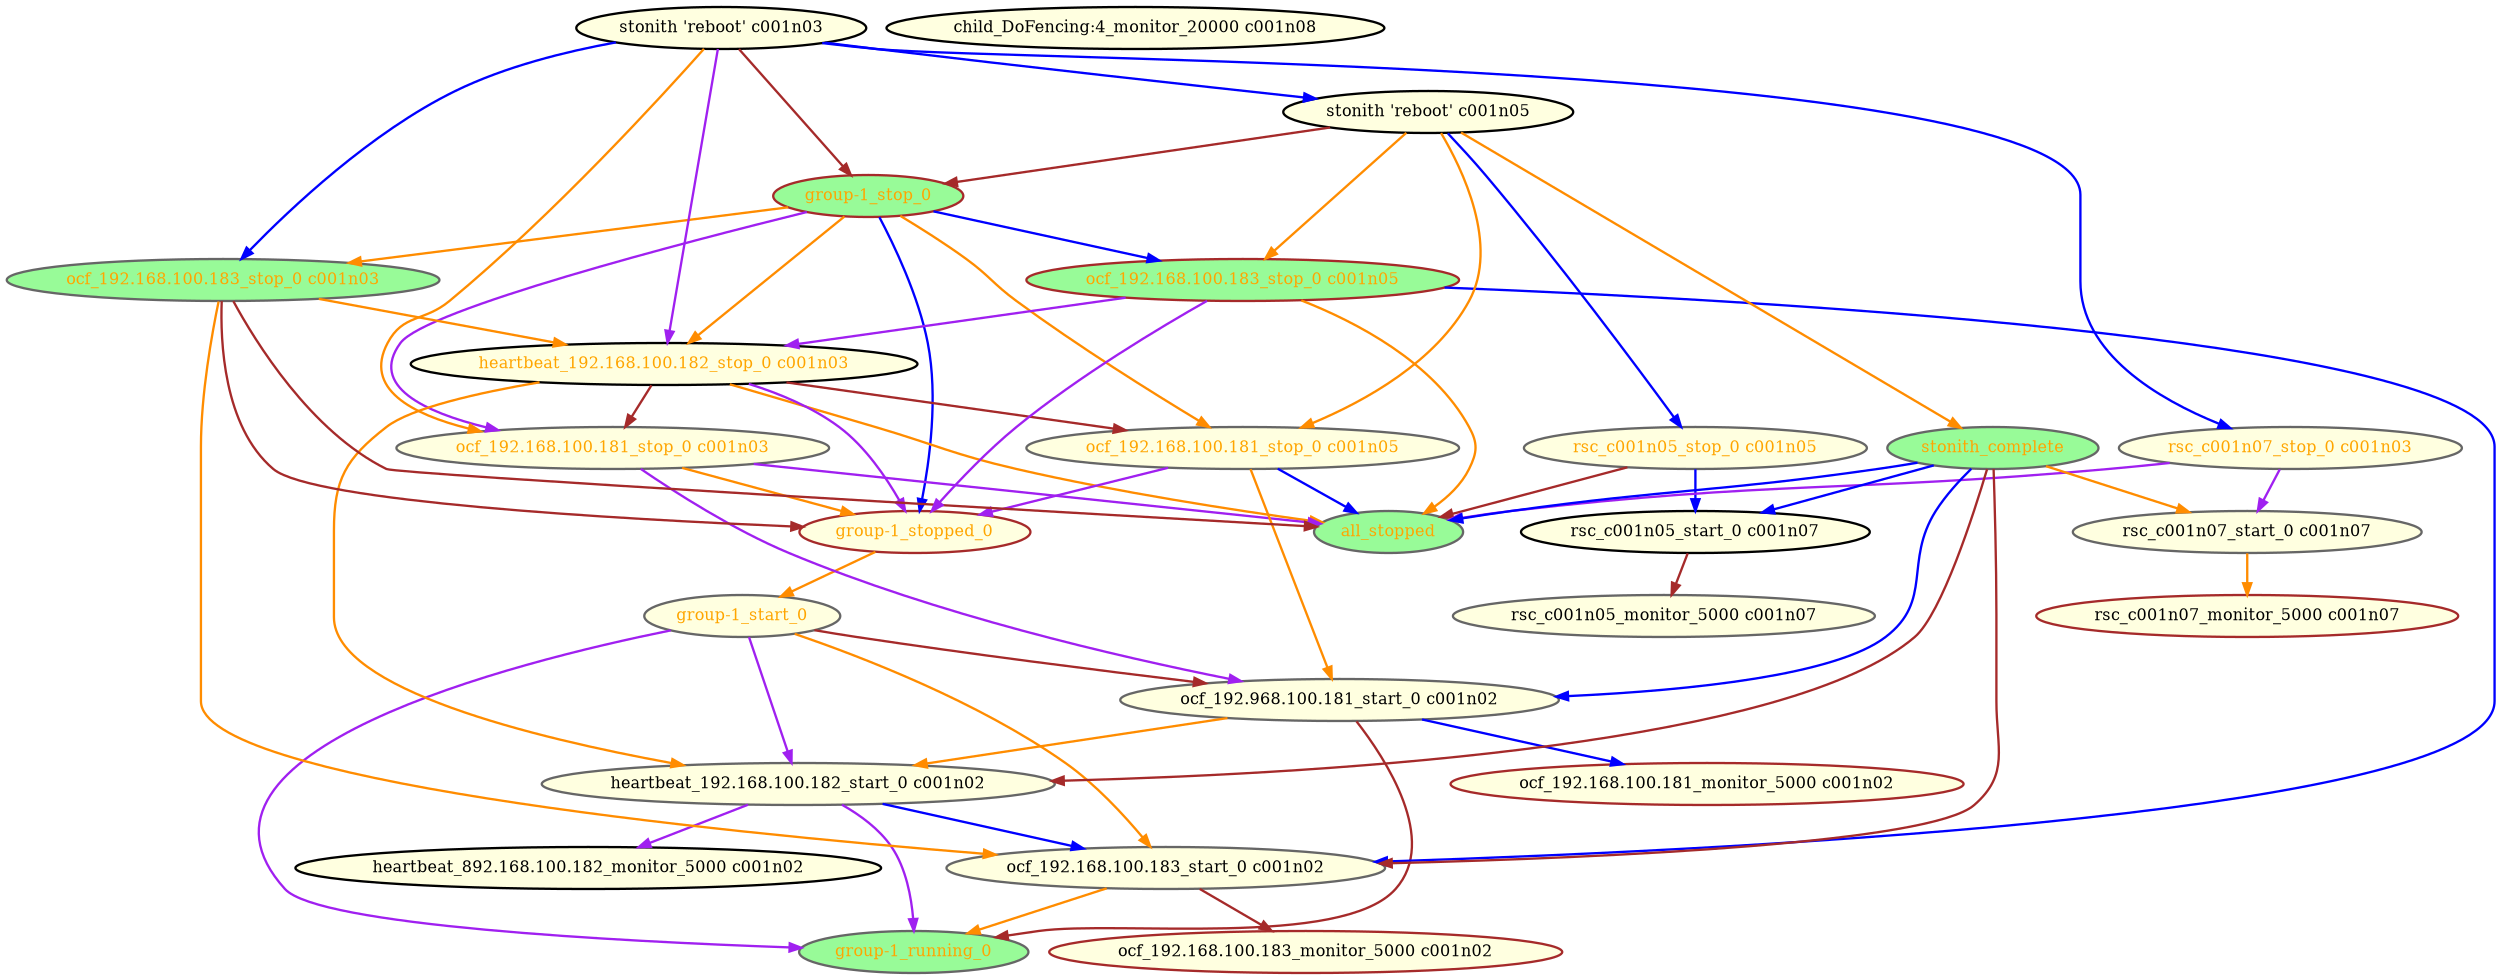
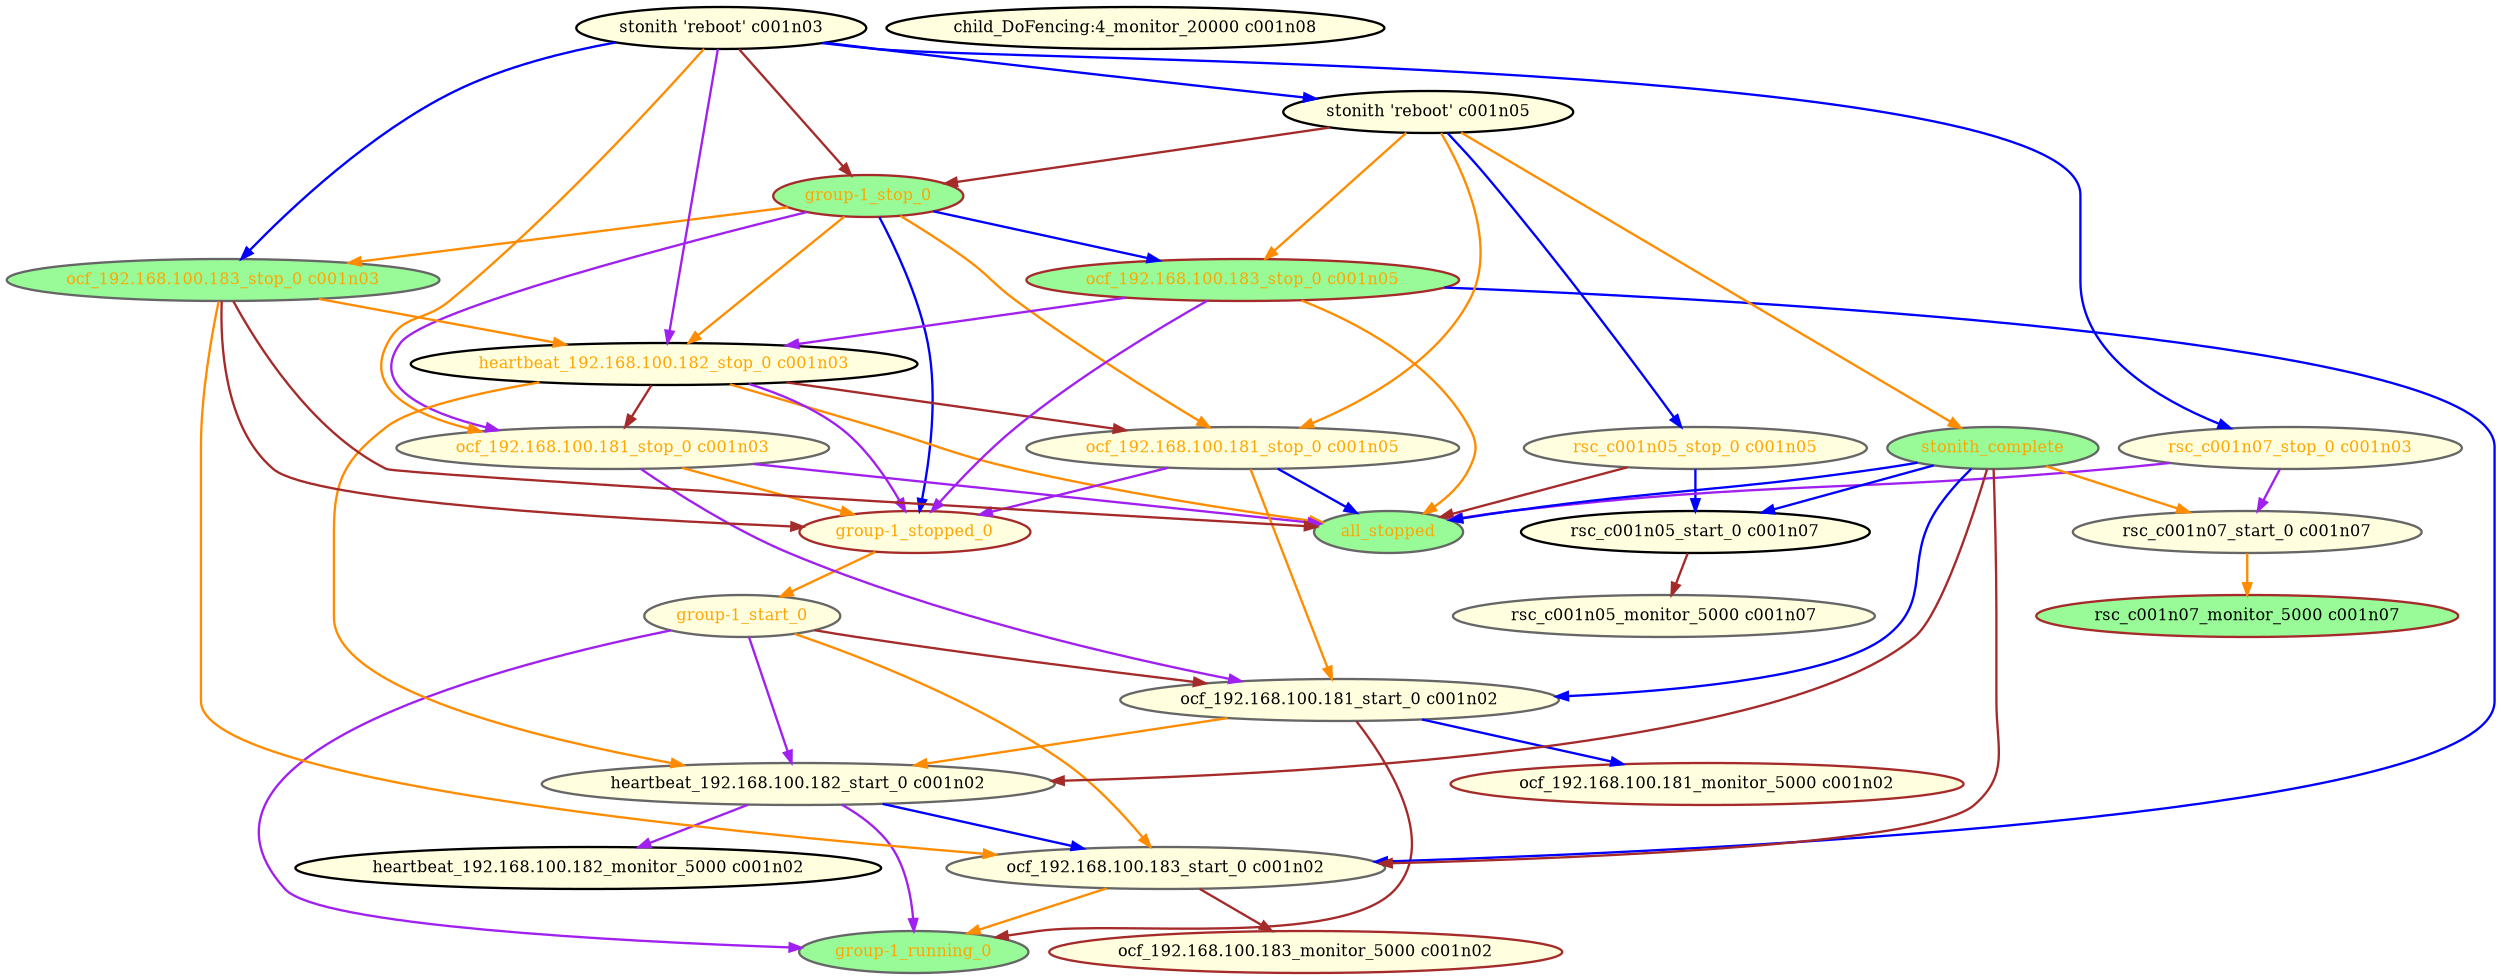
node "rsc_c001n07_monitor_5000 c001n07": fillcolor lightyellow -> palegreen
node "ocf_192.968.100.181_start_0 c001n02": label "ocf_192.968.100.181_start_0 c001n02" -> "ocf_192.168.100.181_start_0 c001n02"
node "heartbeat_892.168.100.182_monitor_5000 c001n02": label "heartbeat_892.168.100.182_monitor_5000 c001n02" -> "heartbeat_192.168.100.182_monitor_5000 c001n02"
